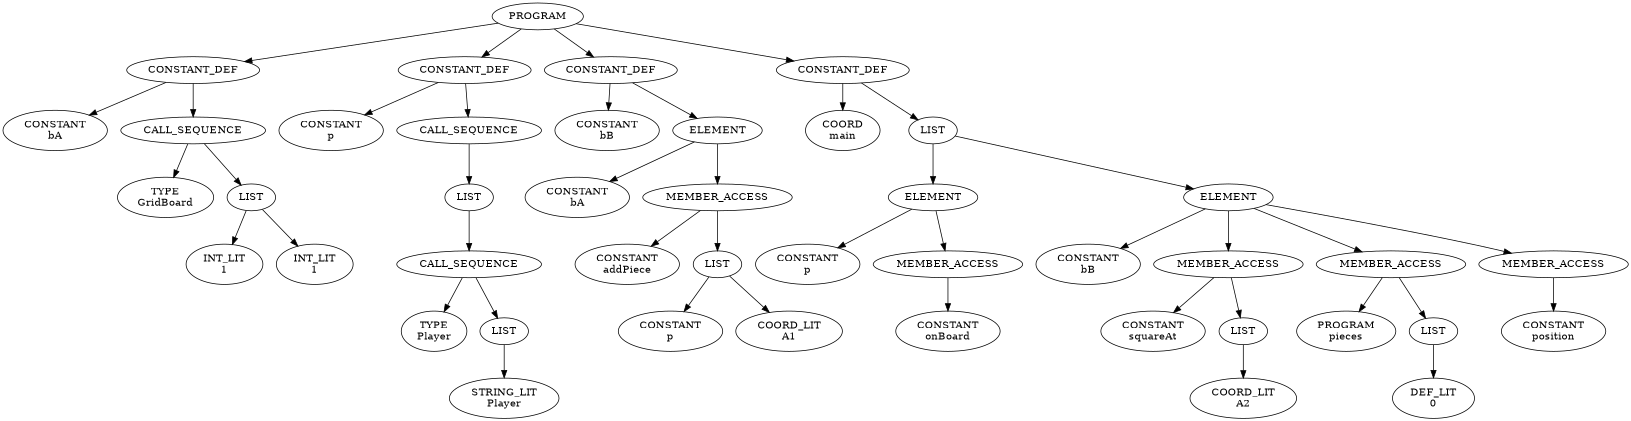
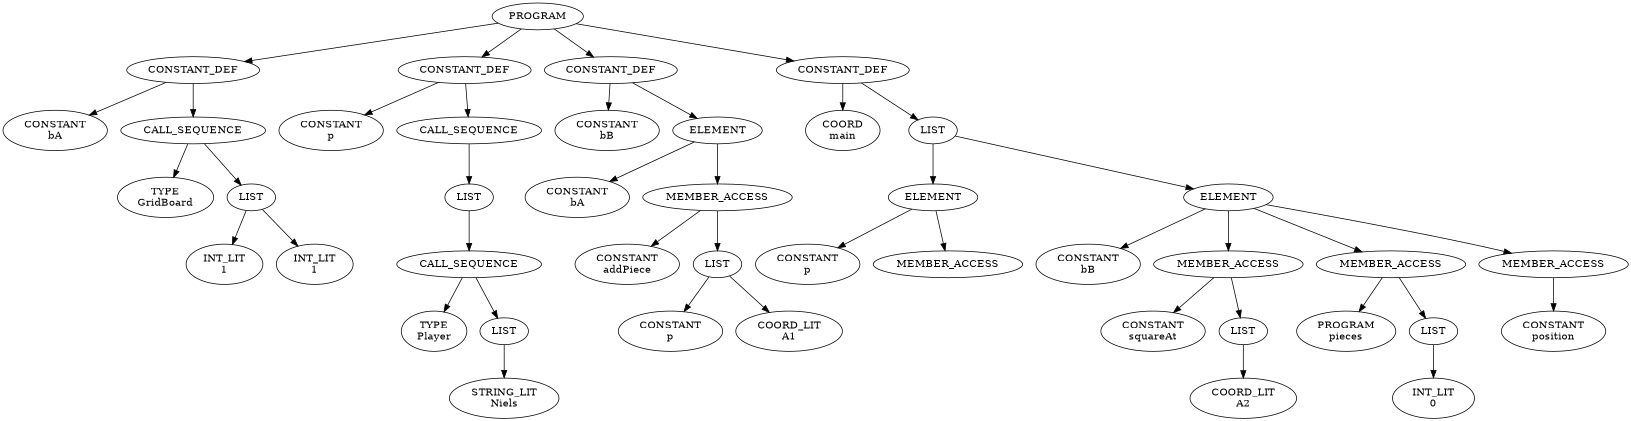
node "CONSTANT onBoard": removed
node "STRING_LIT Player": label "STRING_LIT Player" -> "STRING_LIT Niels"
node "DEF_LIT 0": label "DEF_LIT 0" -> "INT_LIT 0"
